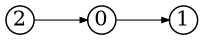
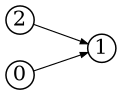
edge "2" -> "0": now "2" -> "1"
